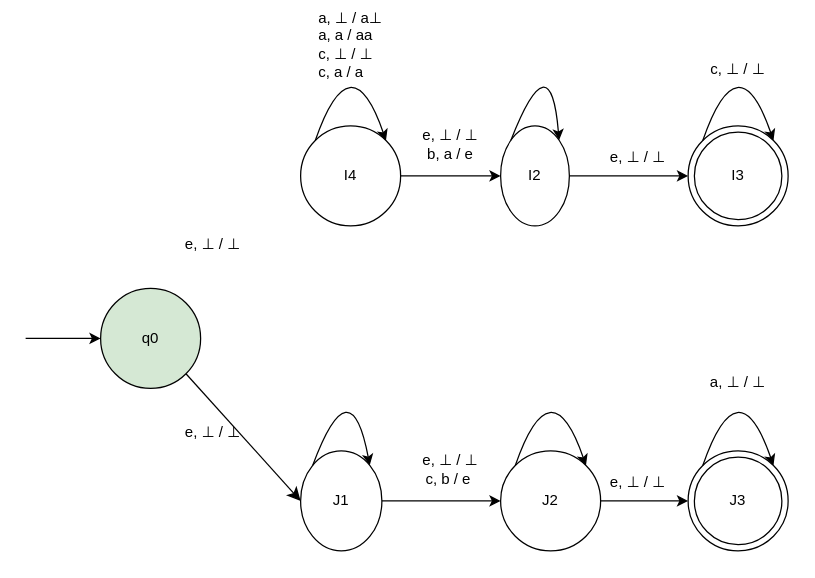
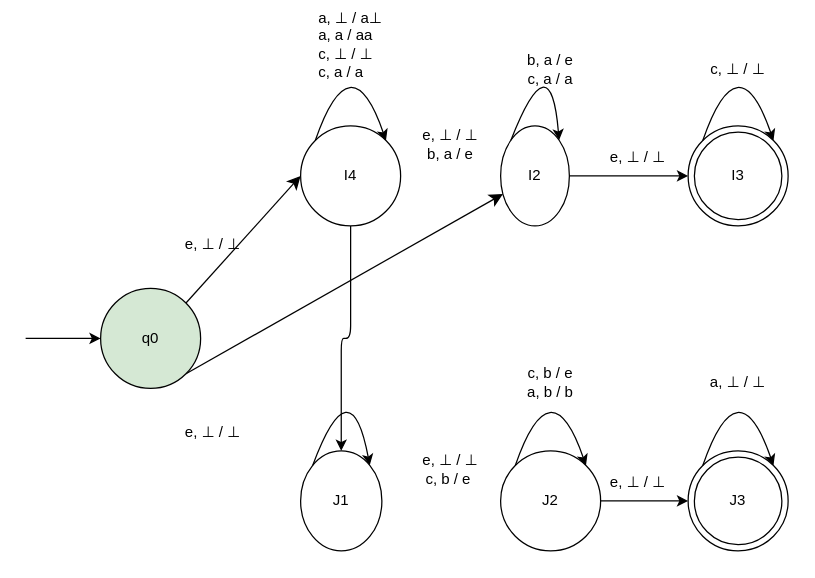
node "b, a / e c, a / a": added
edge "I4" -> "I2": now "I4" -> "J1"
edge "q0" -> "I4": added
node "c, b / e a, b / b": added
edge "q0" -> "J1": now "q0" -> "I2"
edge "J1" -> "J2": removed
